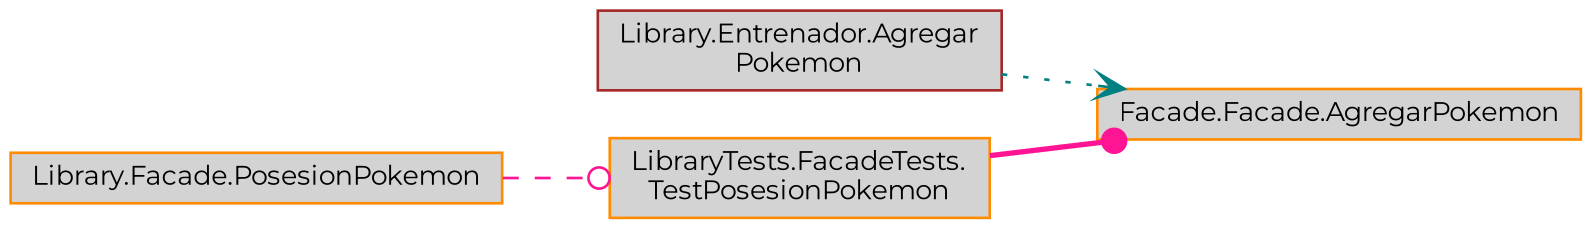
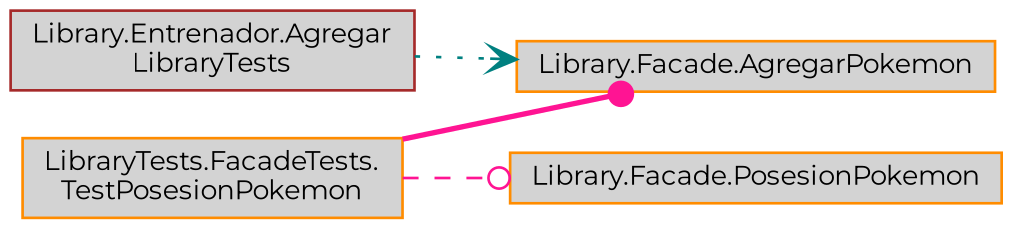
node "Library.Entrenador.Agregar Pokemon": label "Library.Entrenador.Agregar Pokemon" -> "Library.Entrenador.Agregar LibraryTests"
node "Facade.Facade.AgregarPokemon": label "Facade.Facade.AgregarPokemon" -> "Library.Facade.AgregarPokemon"
edge "Library.Facade.PosesionPokemon" -> "LibraryTests.FacadeTests. TestPosesionPokemon": reversed
